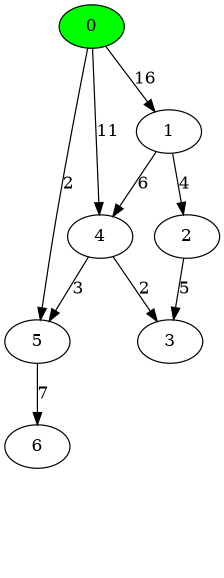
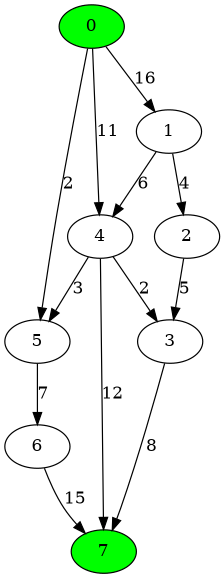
node "7": added
